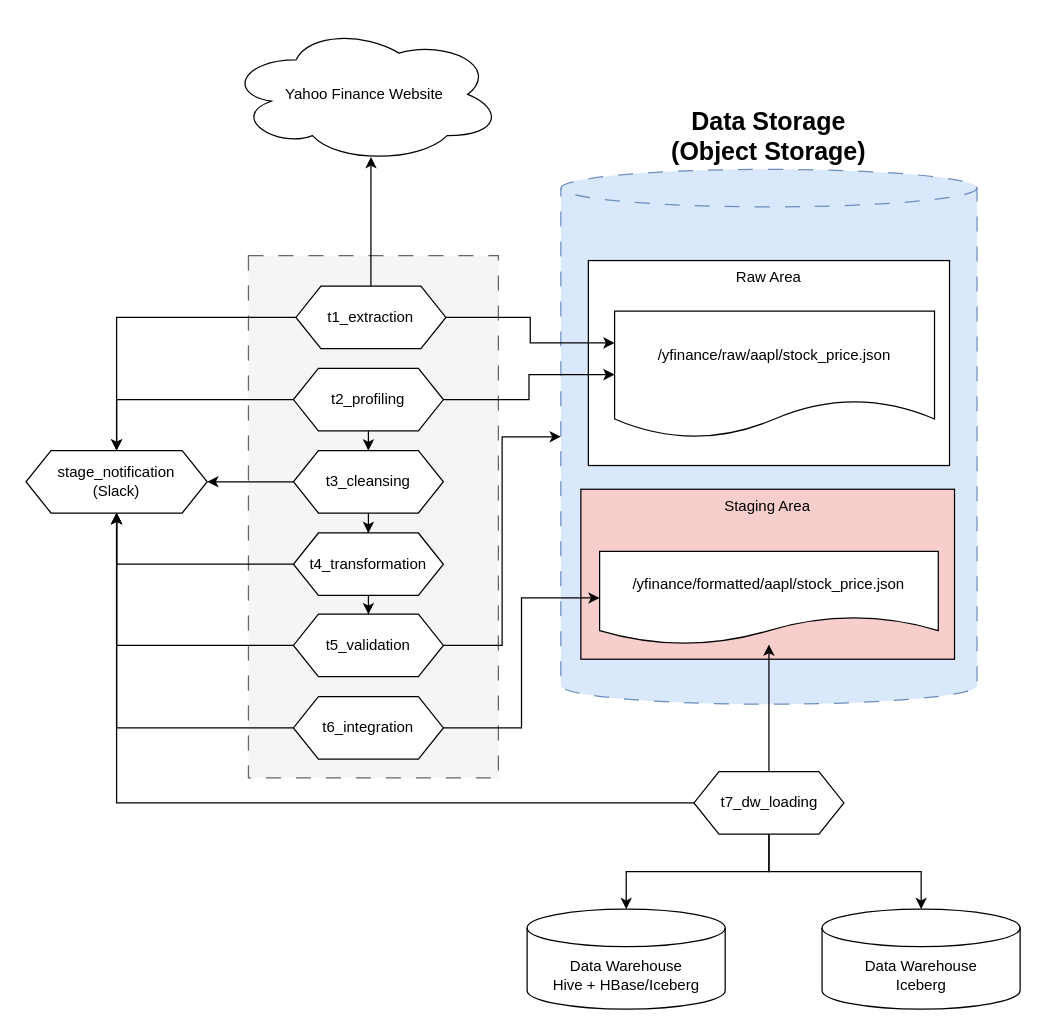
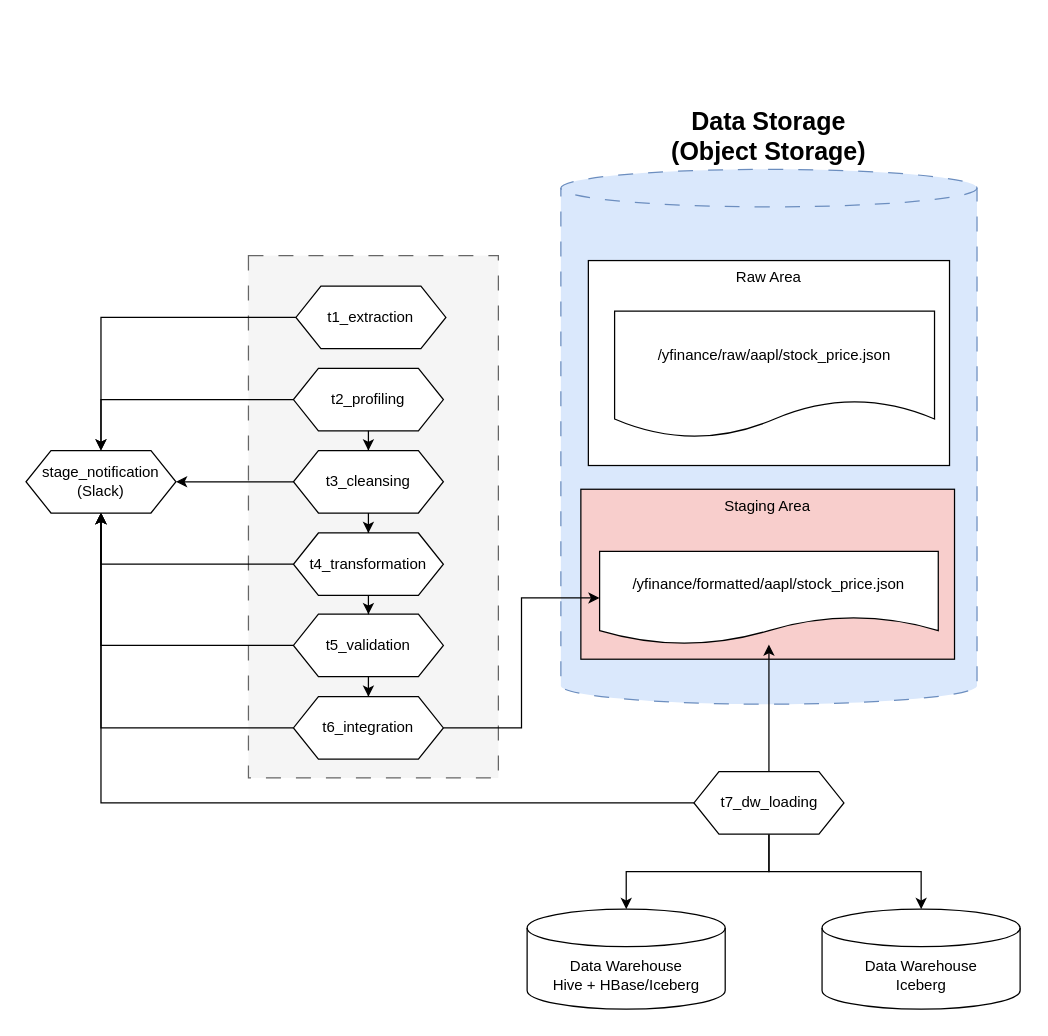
node "Yahoo Finance Website": removed
edge "t1_extraction" -> "Yahoo Finance Website": removed
edge "t1_extraction" -> "/yfinance/raw/aapl/stock_price.json": removed
edge "t2_profiling" -> "/yfinance/raw/aapl/stock_price.json": removed
node "stage_notification (Slack)": size 181x63 -> 150x63
edge "t5_validation" -> "Data Storage (Object Storage)": now "t5_validation" -> "t6_integration"
